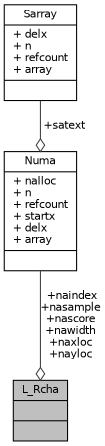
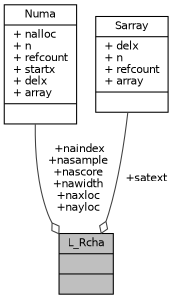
edge "Sarray" -> "Numa": now "Sarray" -> "L_Rcha"
